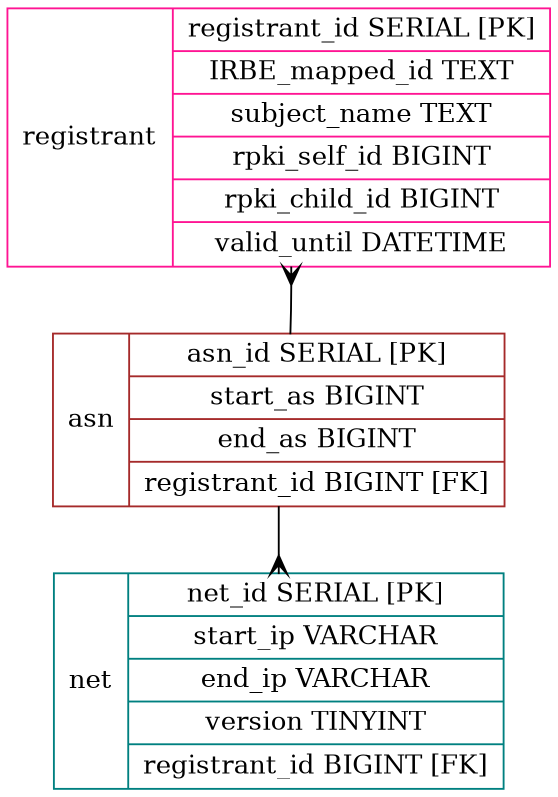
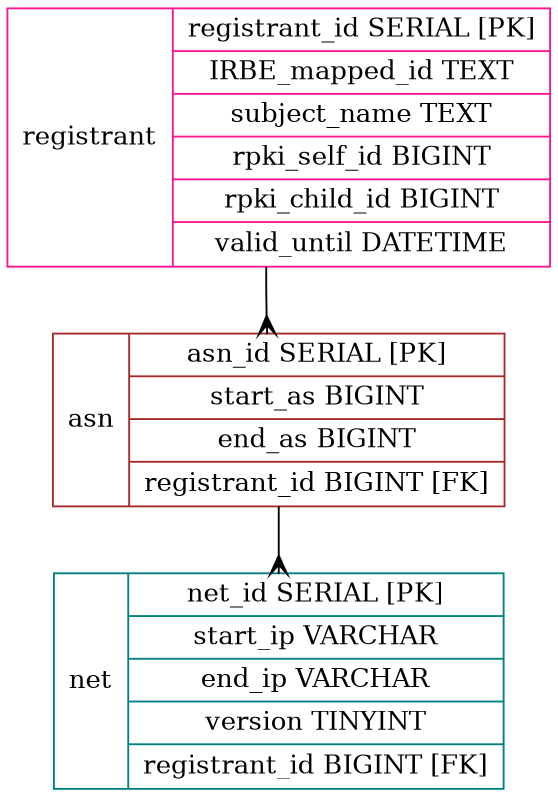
edge "asn" -> "registrant": reversed
